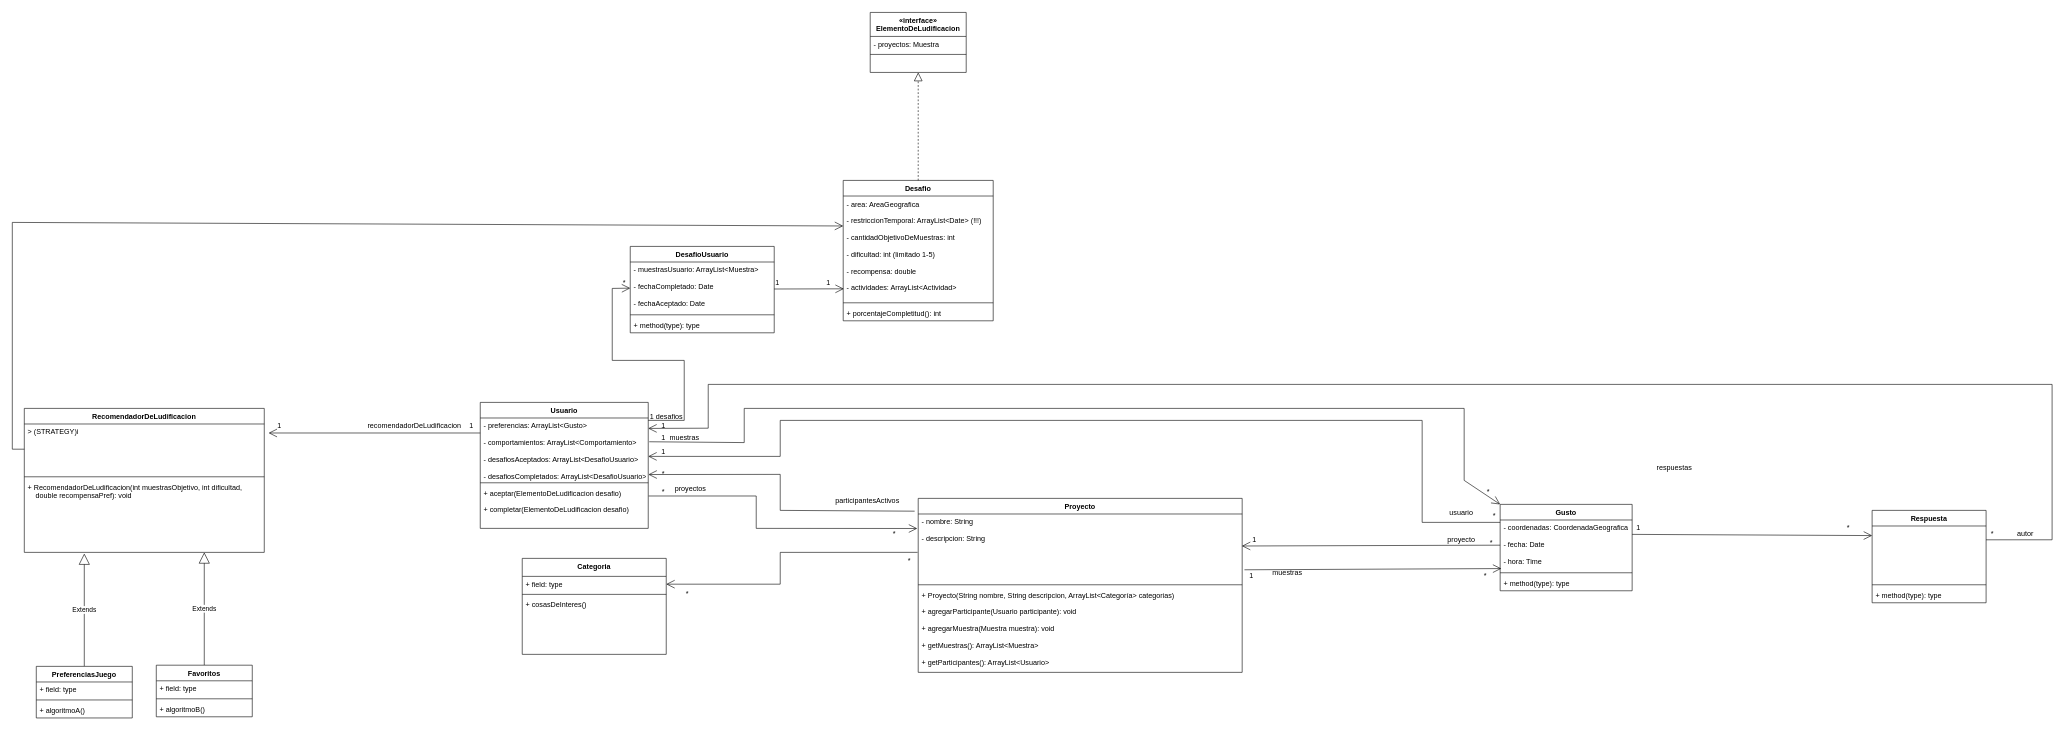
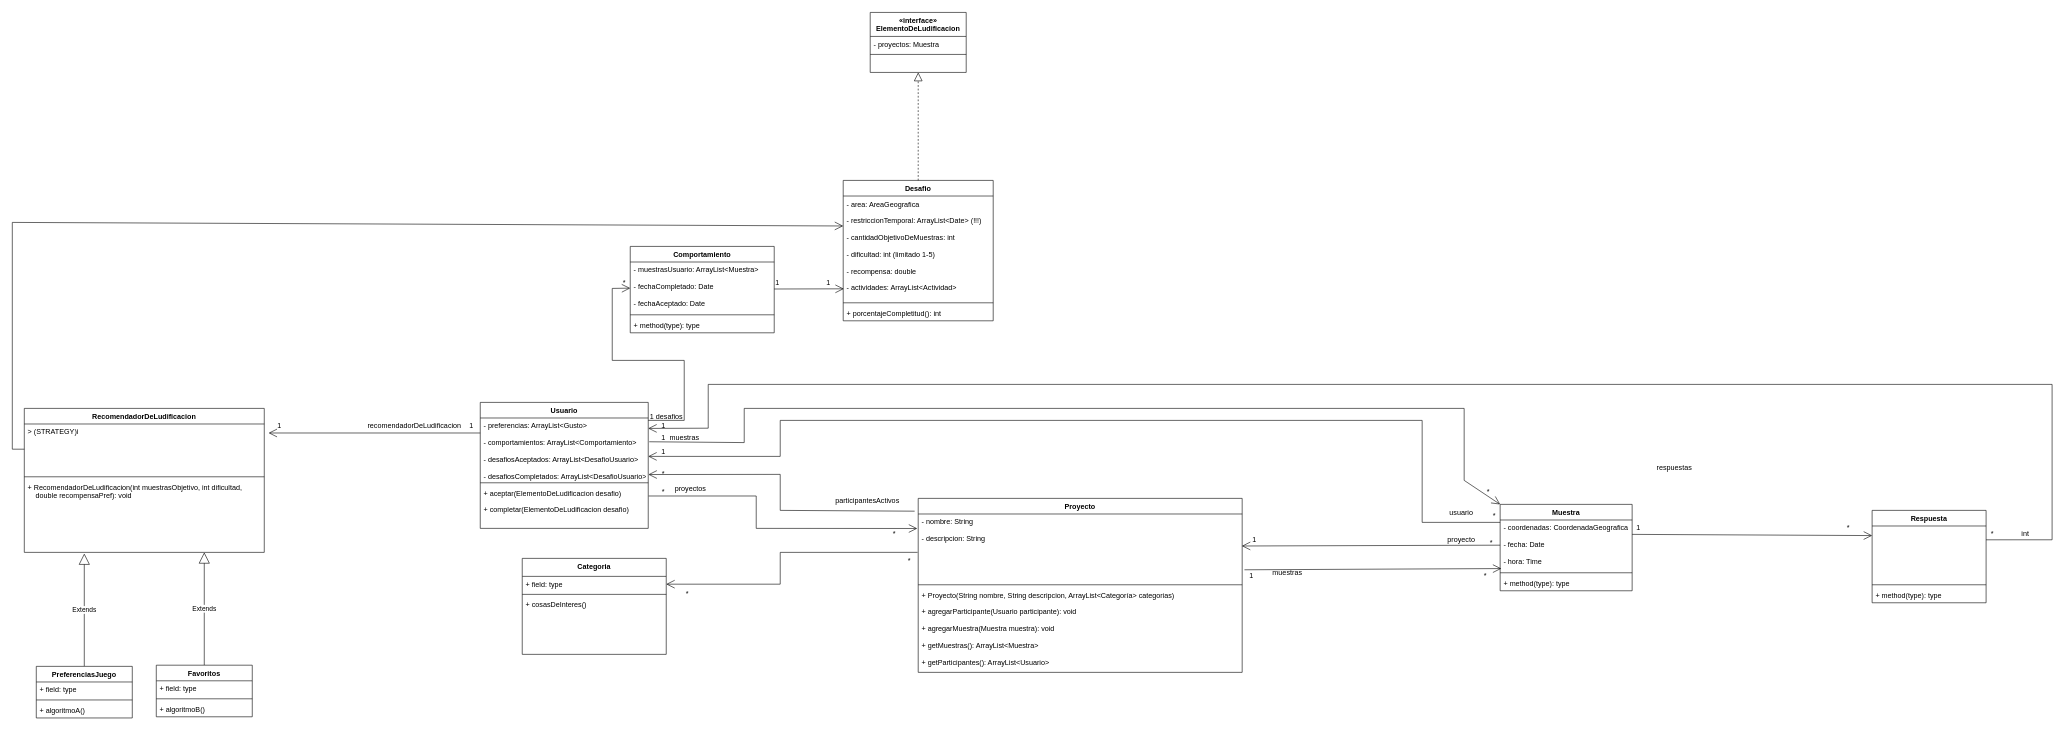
node "DesafioUsuario": label "DesafioUsuario" -> "Comportamiento"
node "Gusto": label "Gusto" -> "Muestra"
node "autor": label "autor" -> "int"
